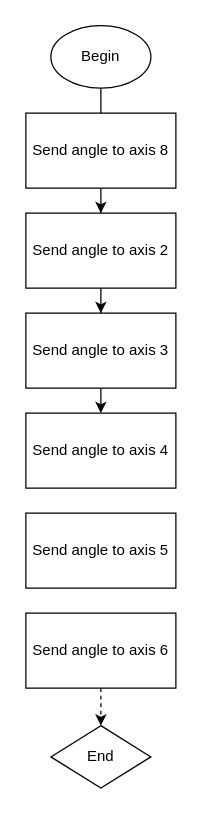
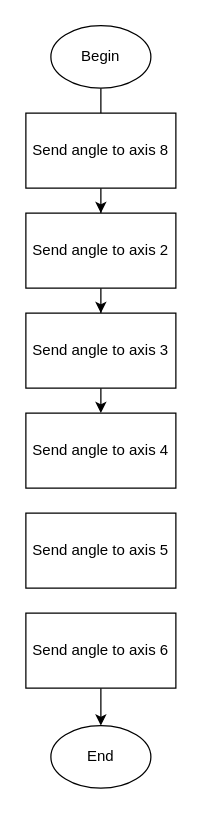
edge "Send angle to axis 6" -> "End": style dashed -> solid
node "End": shape diamond -> ellipse
